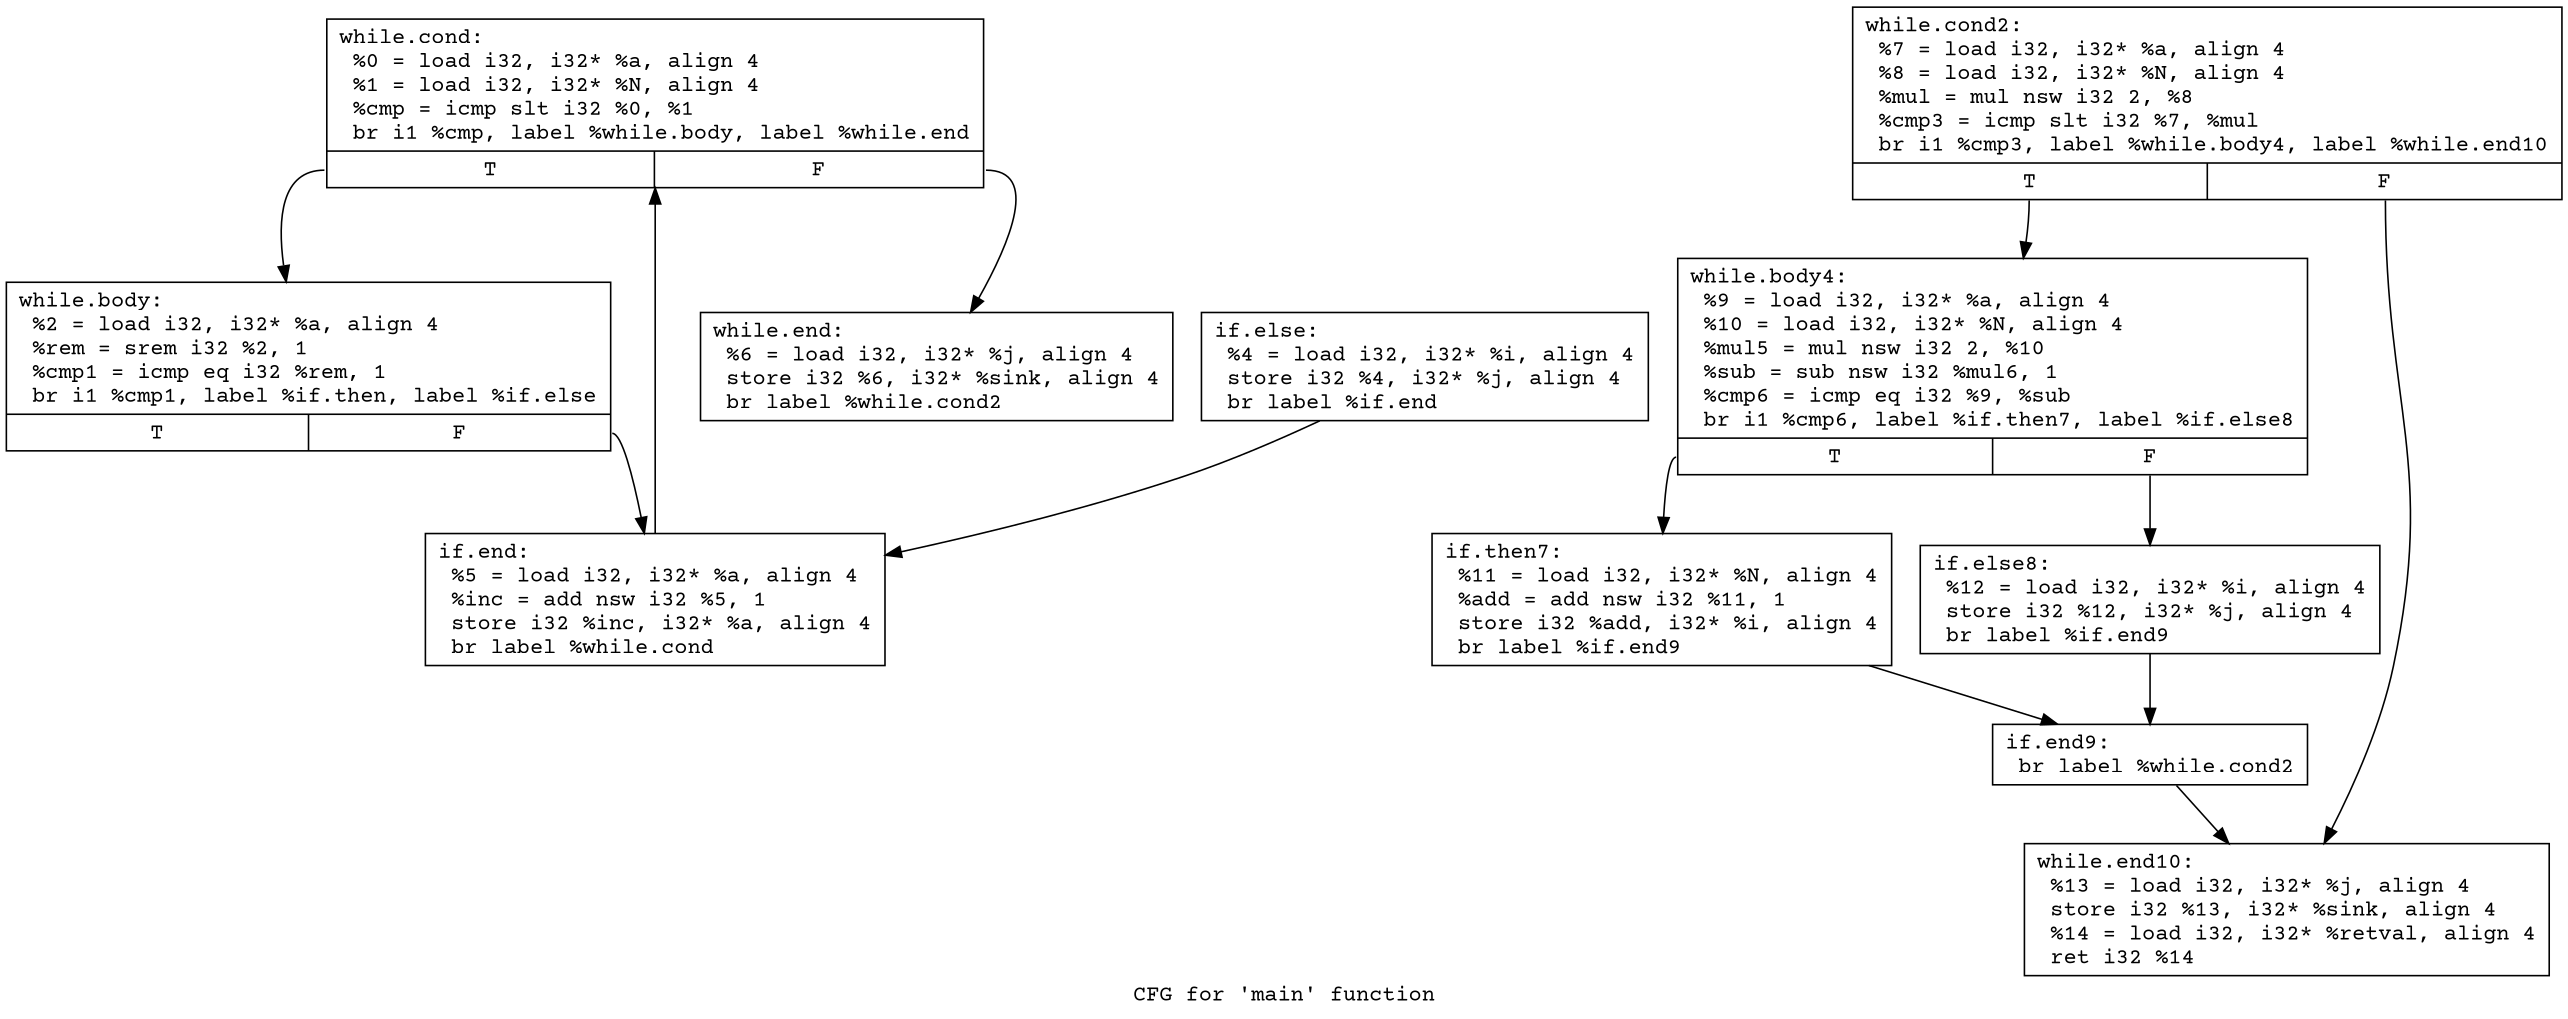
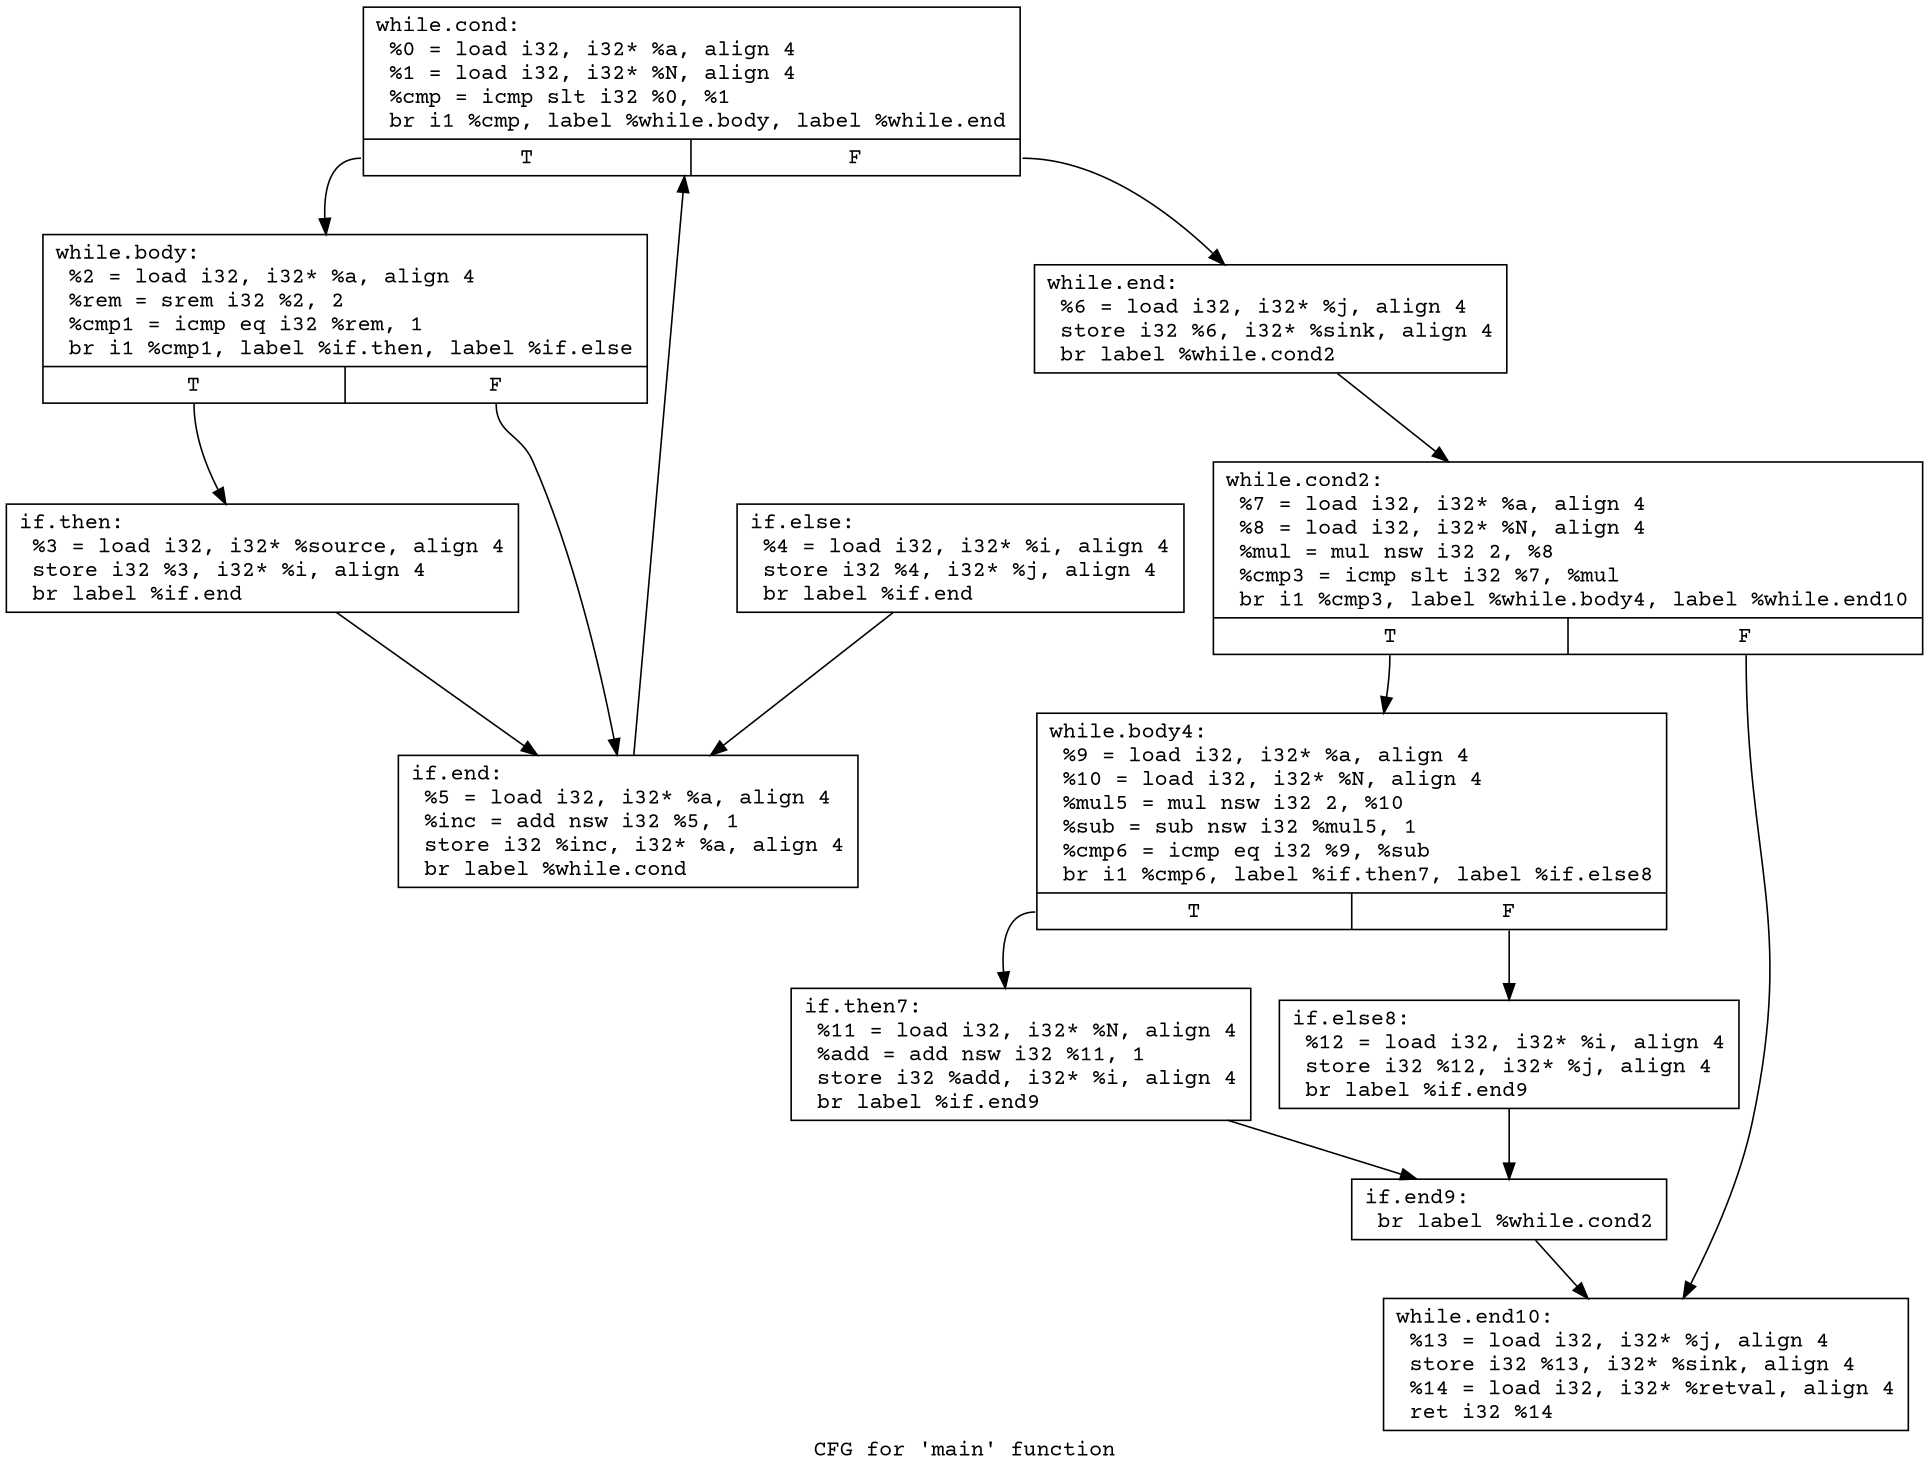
node "while.body:": text "%rem = srem i32 %2, 1" -> "%rem = srem i32 %2, 2"
node "while.body4:": text "%sub = sub nsw i32 %mul6, 1" -> "%sub = sub nsw i32 %mul5, 1"
edge "while.end:" -> "while.cond2:": added
node "if.then:": added
